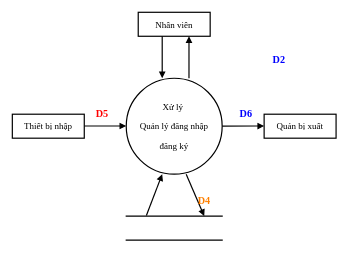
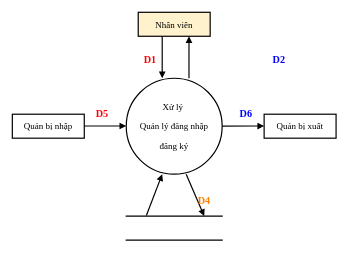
node "Nhân viên": fillcolor #ffffff -> #fff2cc
node "D1": added
node "Thiết bị nhập": label "Thiết bị nhập" -> "Quản bị nhập"
